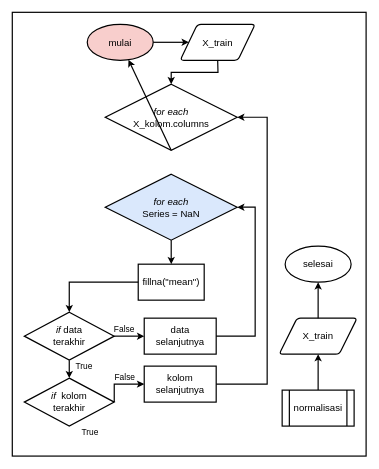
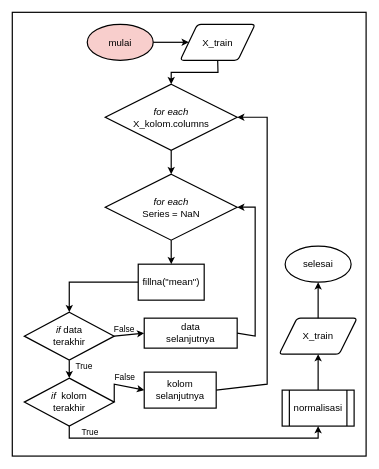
edge "for each X_kolom.columns" -> "mulai": now "for each X_kolom.columns" -> "for each Series = NaN"
node "for each Series = NaN": fillcolor #dae8fc -> #ffffff
node "data selanjutnya": size 72x36 -> 93x30
node "kolom selanjutnya": moved (180, 384) -> (180, 390)
edge "if kolom terakhir" -> "normalisasi": added
